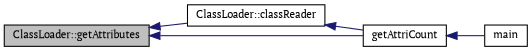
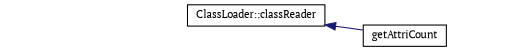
node "ClassLoader::getAttributes": removed
node "main": removed
